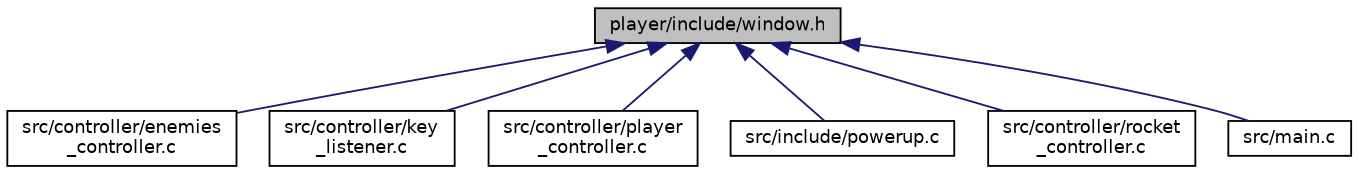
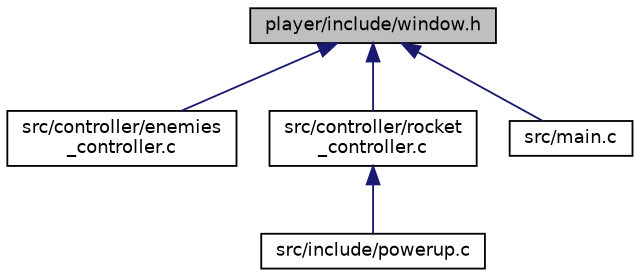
edge "src/include/powerup.c" -> "player/include/window.h": now "src/include/powerup.c" -> "src/controller/rocket _controller.c"
node "src/controller/key _listener.c": removed
node "src/controller/player _controller.c": removed
